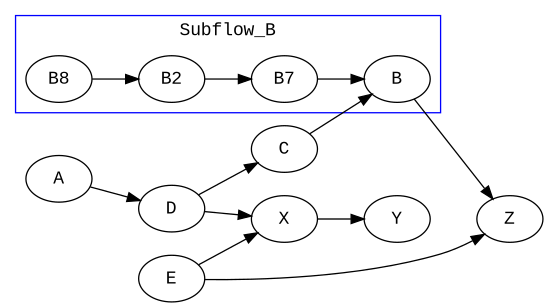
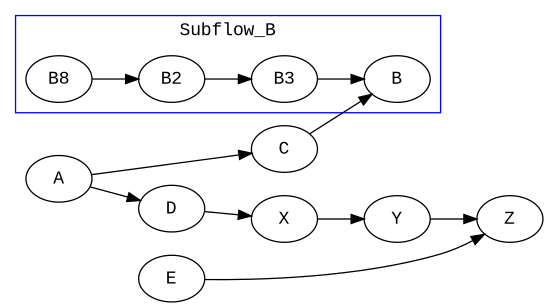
node "B7": label "B7" -> "B3"
edge "B" -> "Z": now "Y" -> "Z"
edge "D" -> "C": now "A" -> "C"
edge "E" -> "X": removed
